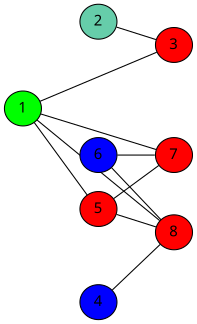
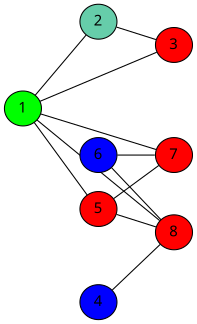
edge "2" -- "1": added
